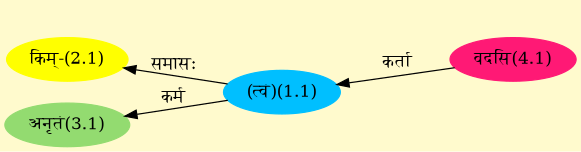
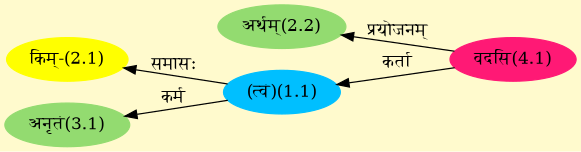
node "अर्थम्(2.2)": added
